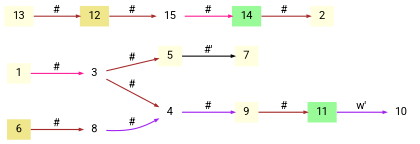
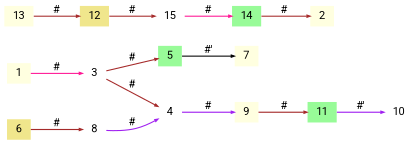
node "5": fillcolor lightyellow -> palegreen
edge "11" -> "10": label "w'" -> "#'"
